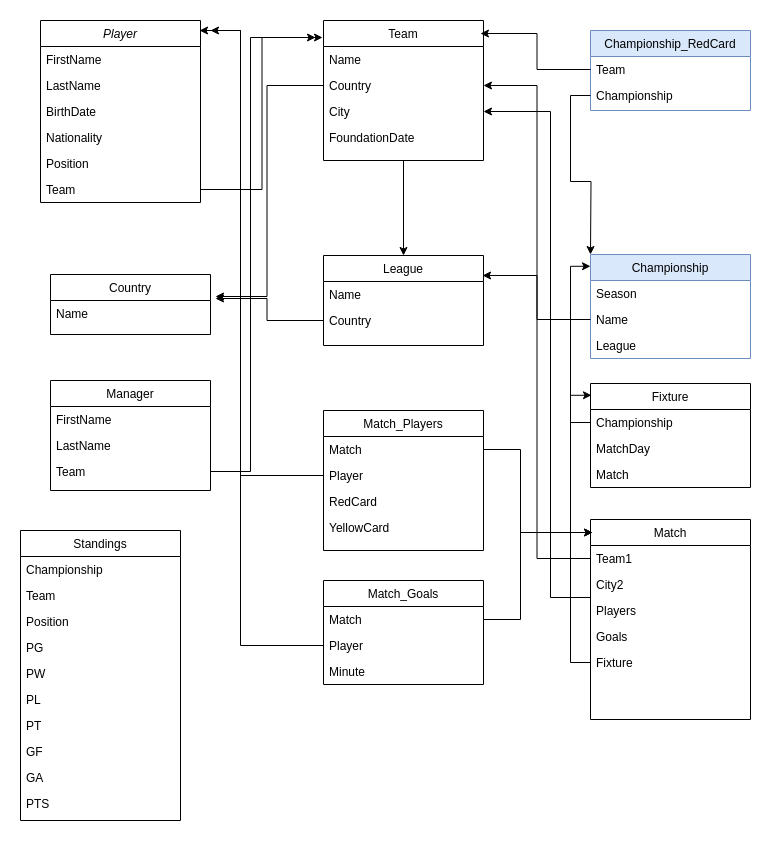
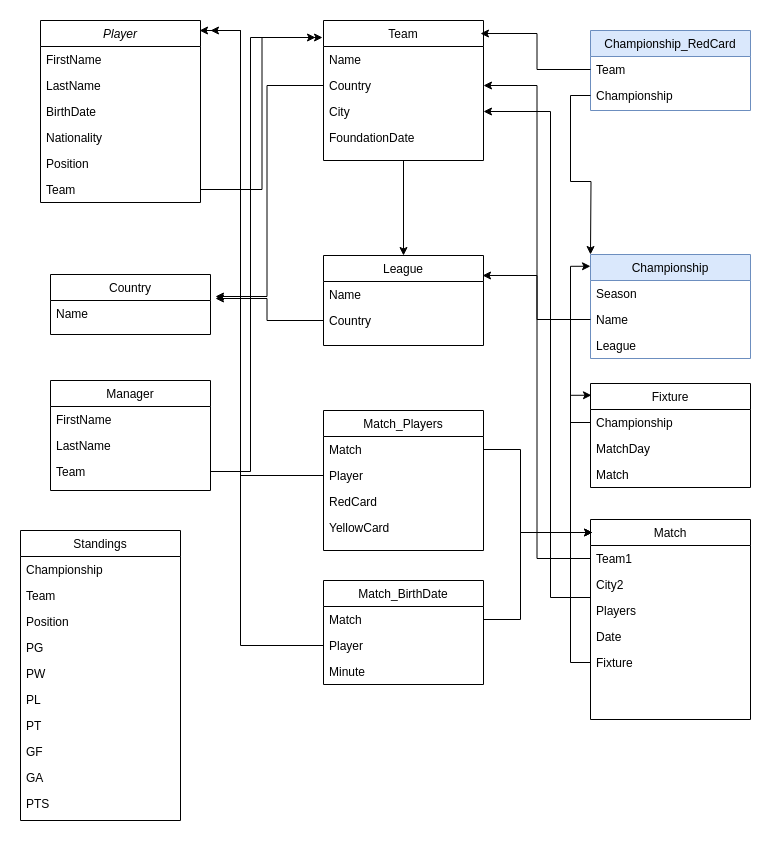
node "Match_Goals": label "Match_Goals" -> "Match_BirthDate"
node "Goals": label "Goals" -> "Date"
